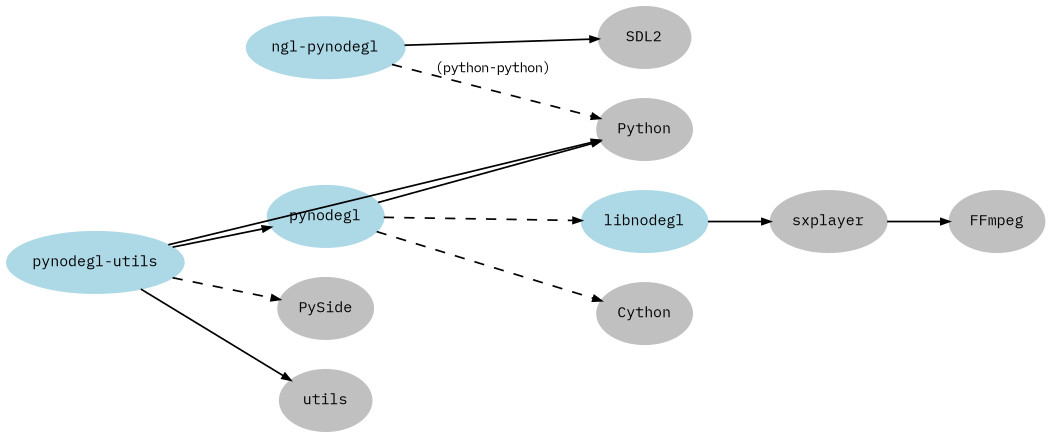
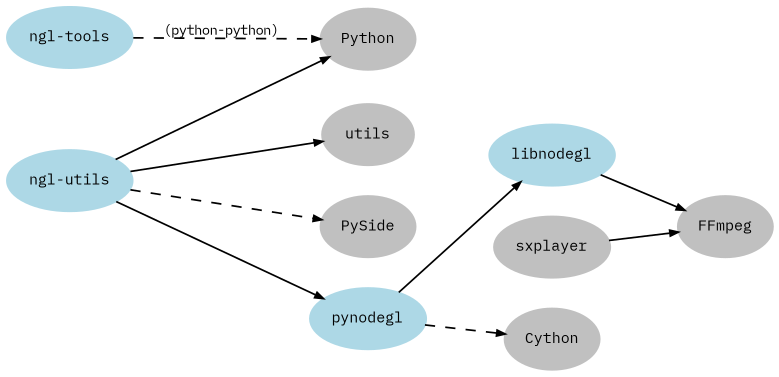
node "SDL2": removed
node "ngl-pynodegl": label "ngl-pynodegl" -> "ngl-tools"
edge "pynodegl" -> "Python": removed
edge "pynodegl" -> "libnodegl": style dashed -> solid
edge "libnodegl" -> "sxplayer": now "libnodegl" -> "FFmpeg"
node "pynodegl-utils": label "pynodegl-utils" -> "ngl-utils"
